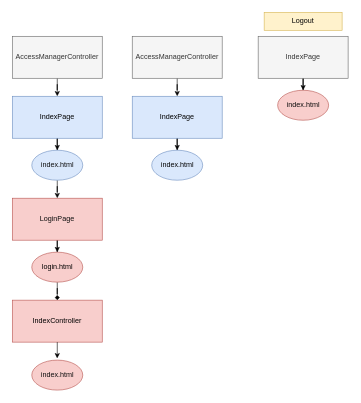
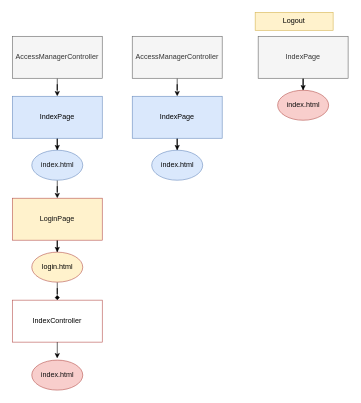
node "Logout": moved (303, 21) -> (294, 21)
node "LoginPage": fillcolor #f8cecc -> #fff2cc
node "login.html": fillcolor #f8cecc -> #fff2cc
node "IndexController": fillcolor #f8cecc -> #ffffff
